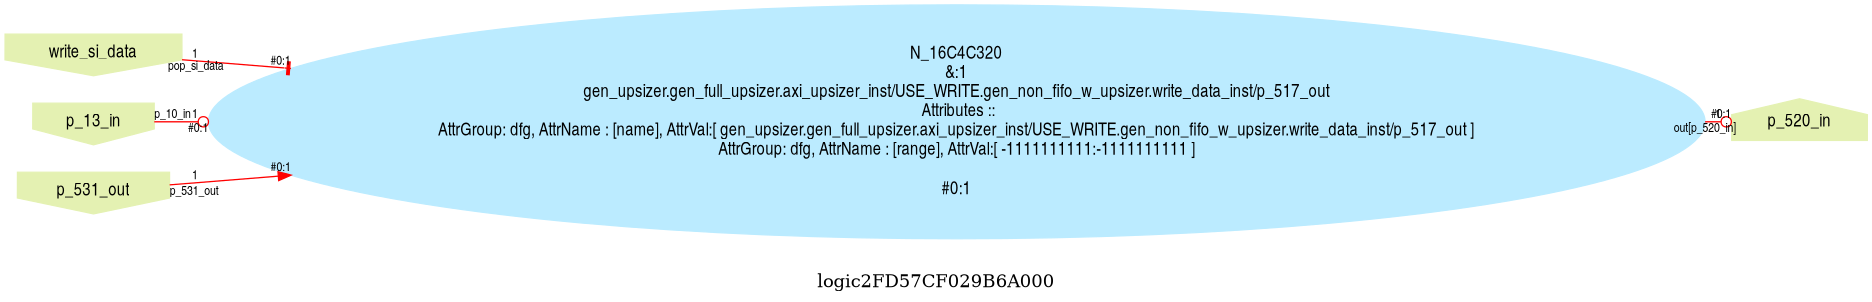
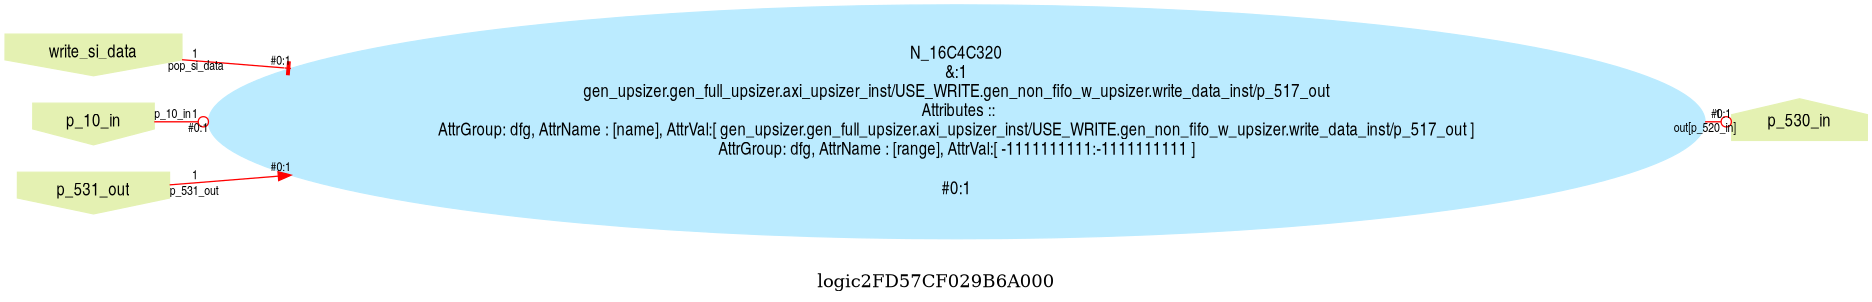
node "p_13_in": label "p_13_in" -> "p_10_in"
node "p_520_in": label "p_520_in" -> "p_530_in"
